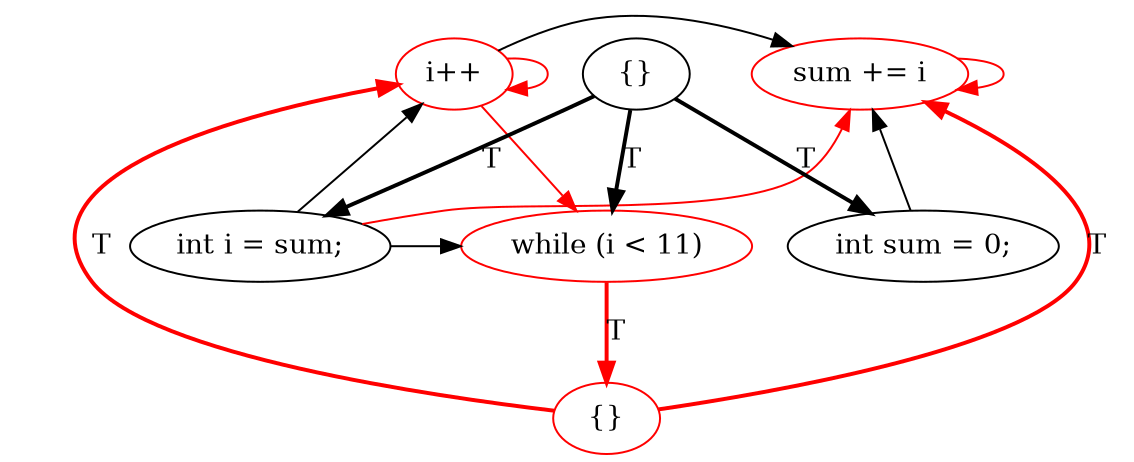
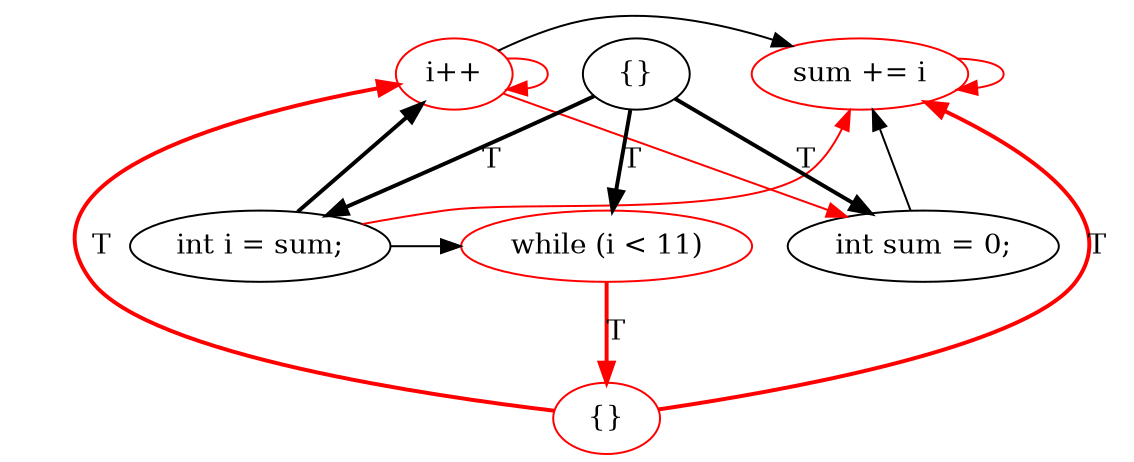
edge "i++" -> "while (i < 11)": now "i++" -> "int sum = 0;"
edge "int i = sum;" -> "i++": style solid -> bold
